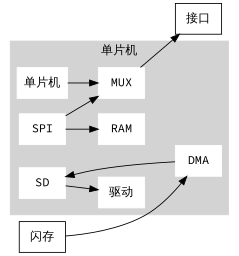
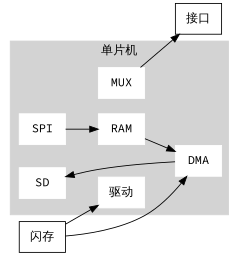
node "单片机": removed
edge "SPI" -> "MUX": removed
edge "RAM" -> "DMA": added
edge "SD" -> "驱动": now "闪存" -> "驱动"
